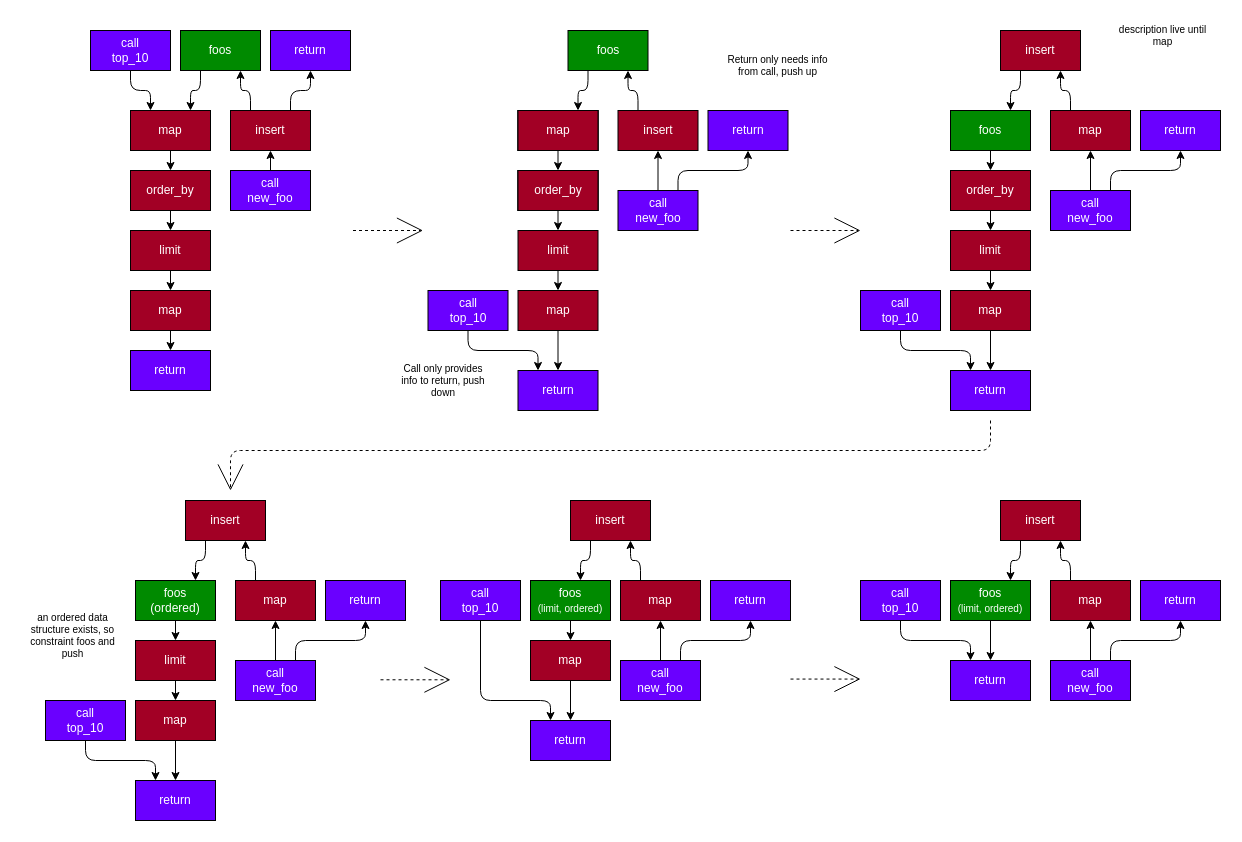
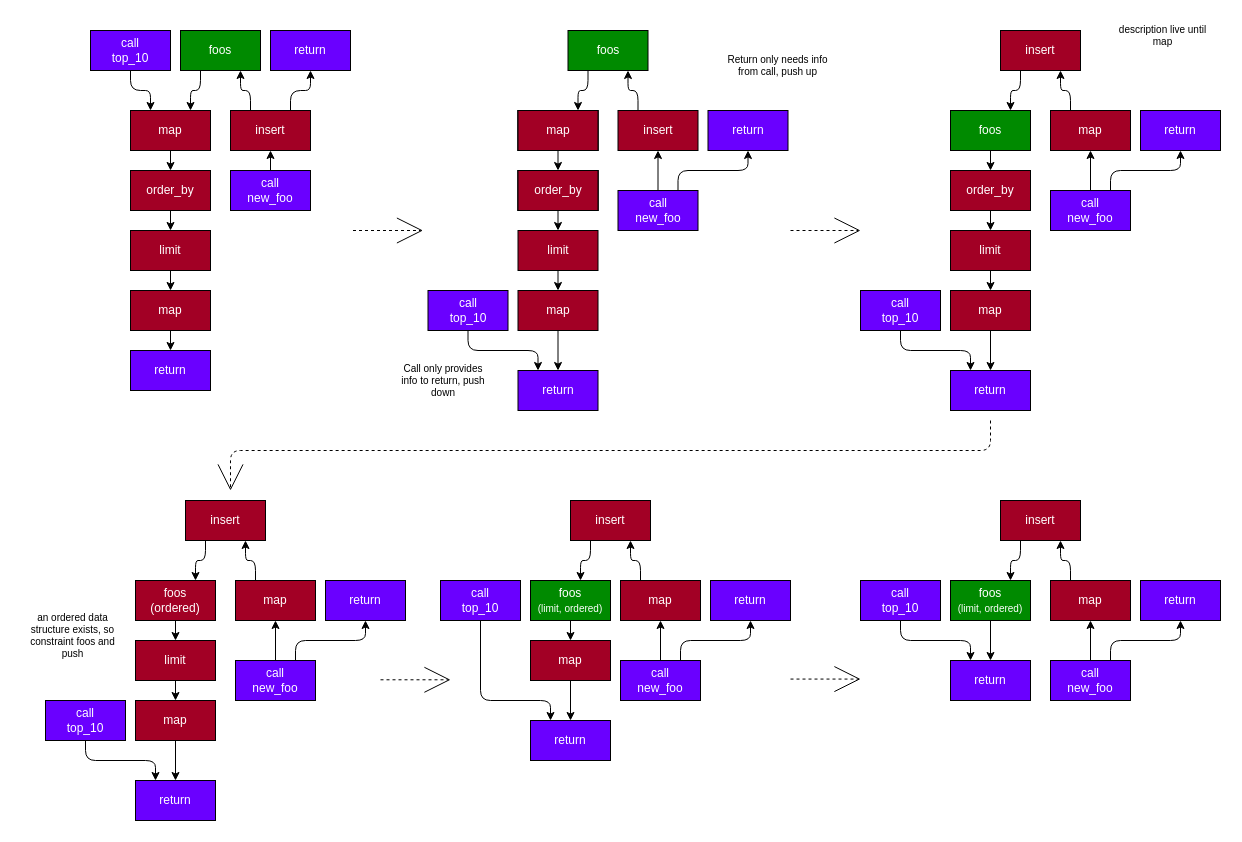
node "foos (ordered)": fillcolor #008a00 -> #a20025
